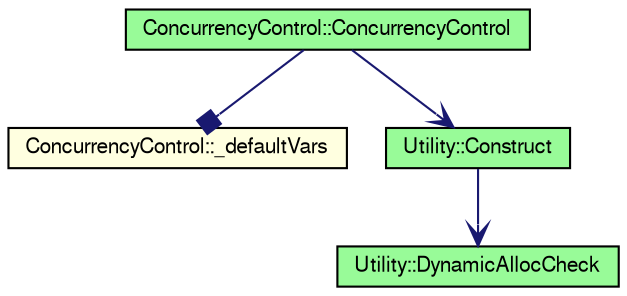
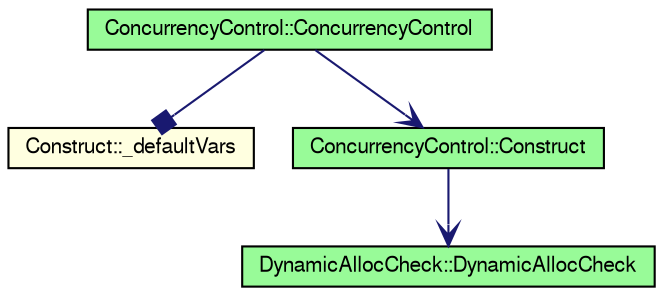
node "ConcurrencyControl::_defaultVars": label "ConcurrencyControl::_defaultVars" -> "Construct::_defaultVars"
node "Utility::Construct": label "Utility::Construct" -> "ConcurrencyControl::Construct"
node "Utility::DynamicAllocCheck": label "Utility::DynamicAllocCheck" -> "DynamicAllocCheck::DynamicAllocCheck"
